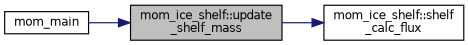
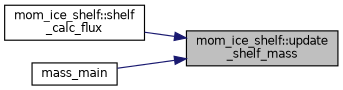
node "mom_main": label "mom_main" -> "mass_main"
edge "mom_ice_shelf::update _shelf_mass" -> "mom_ice_shelf::shelf _calc_flux": reversed
